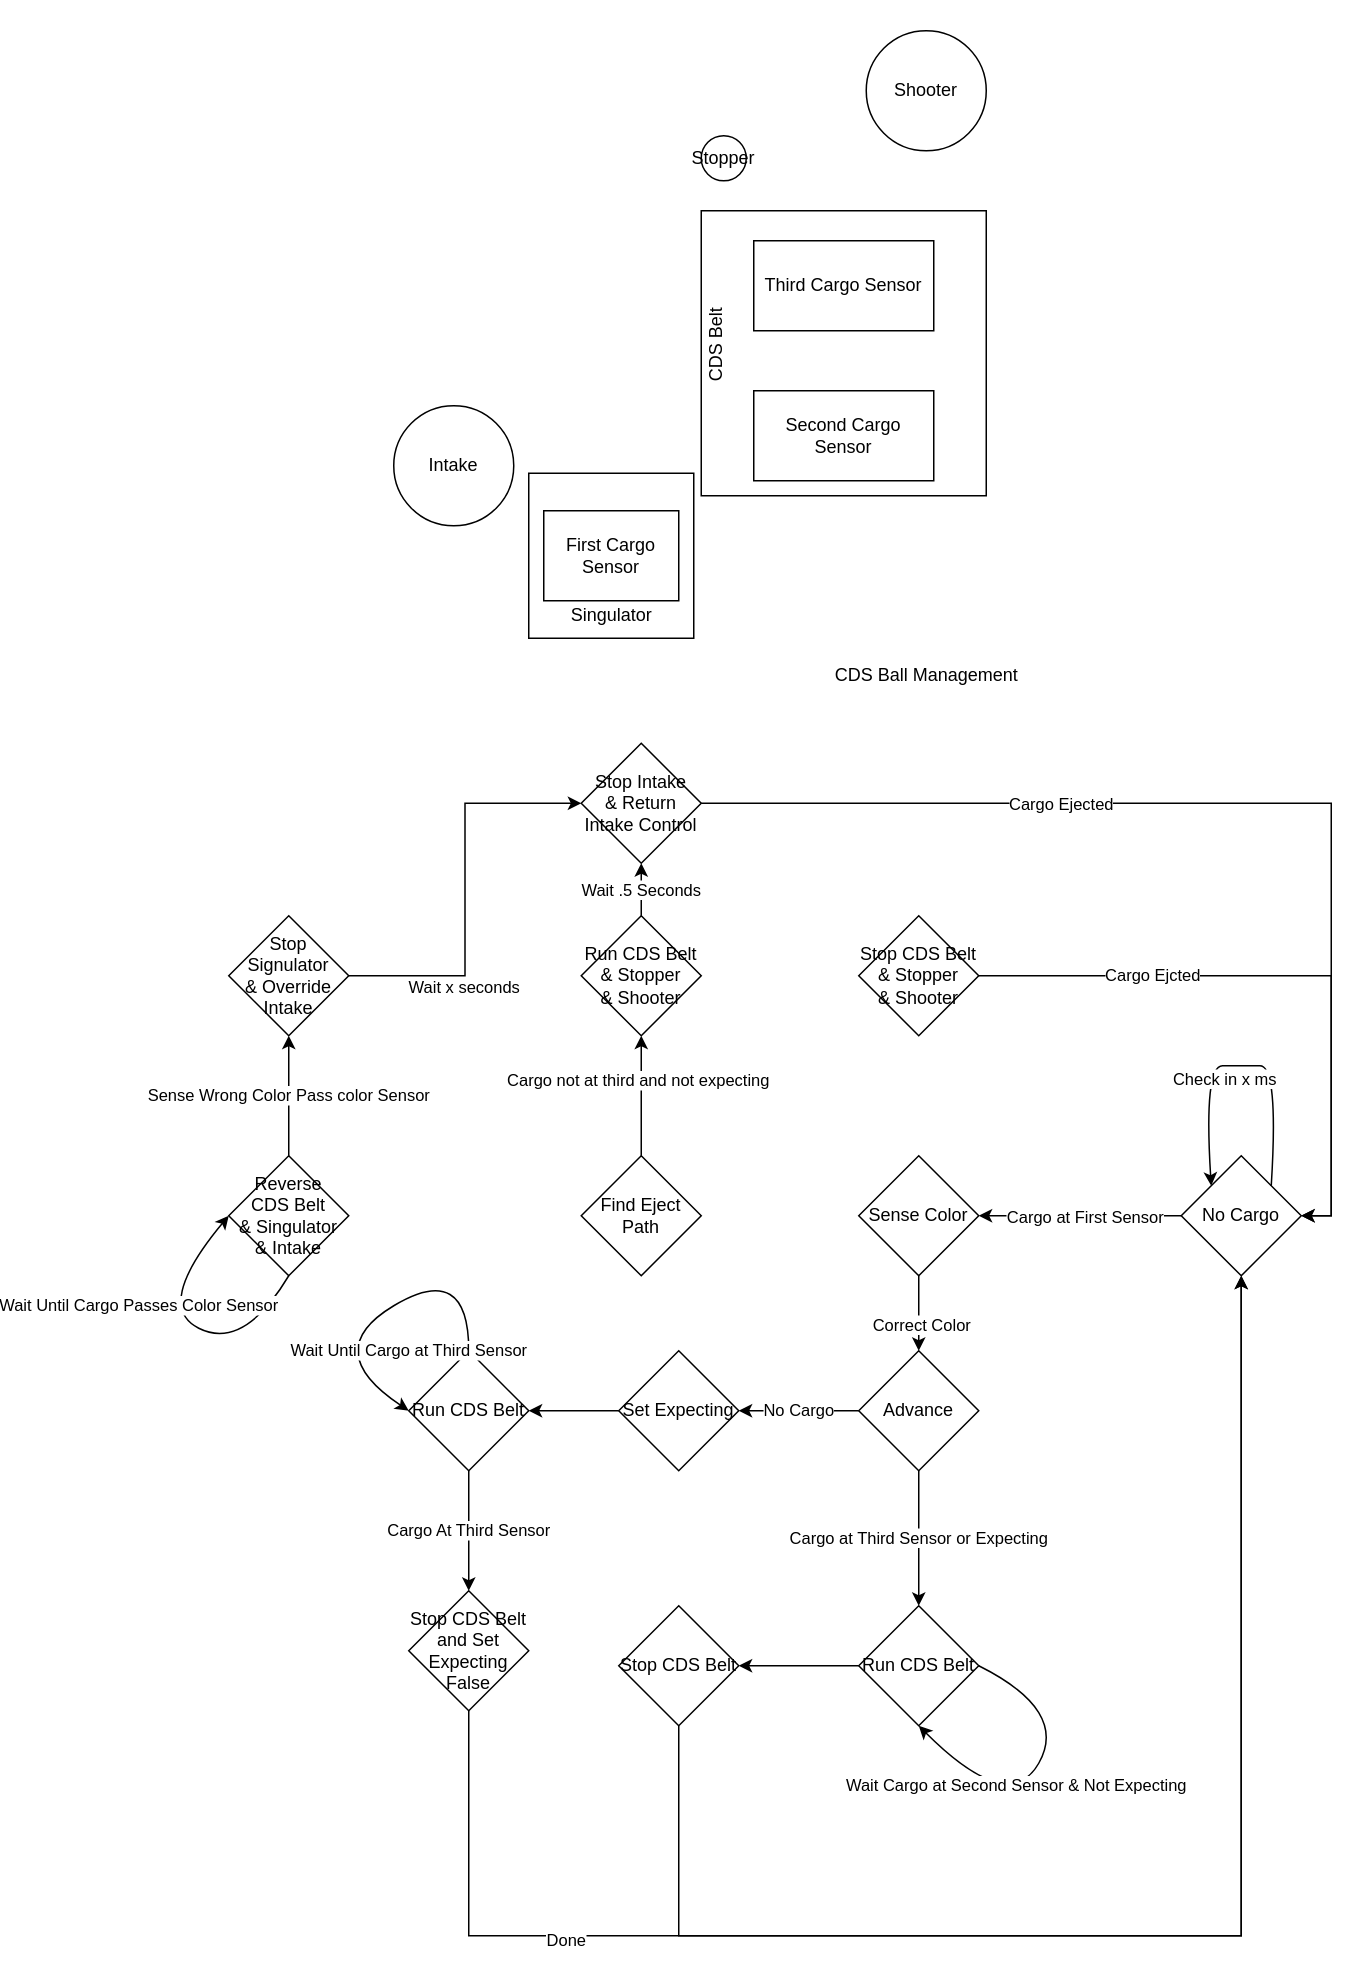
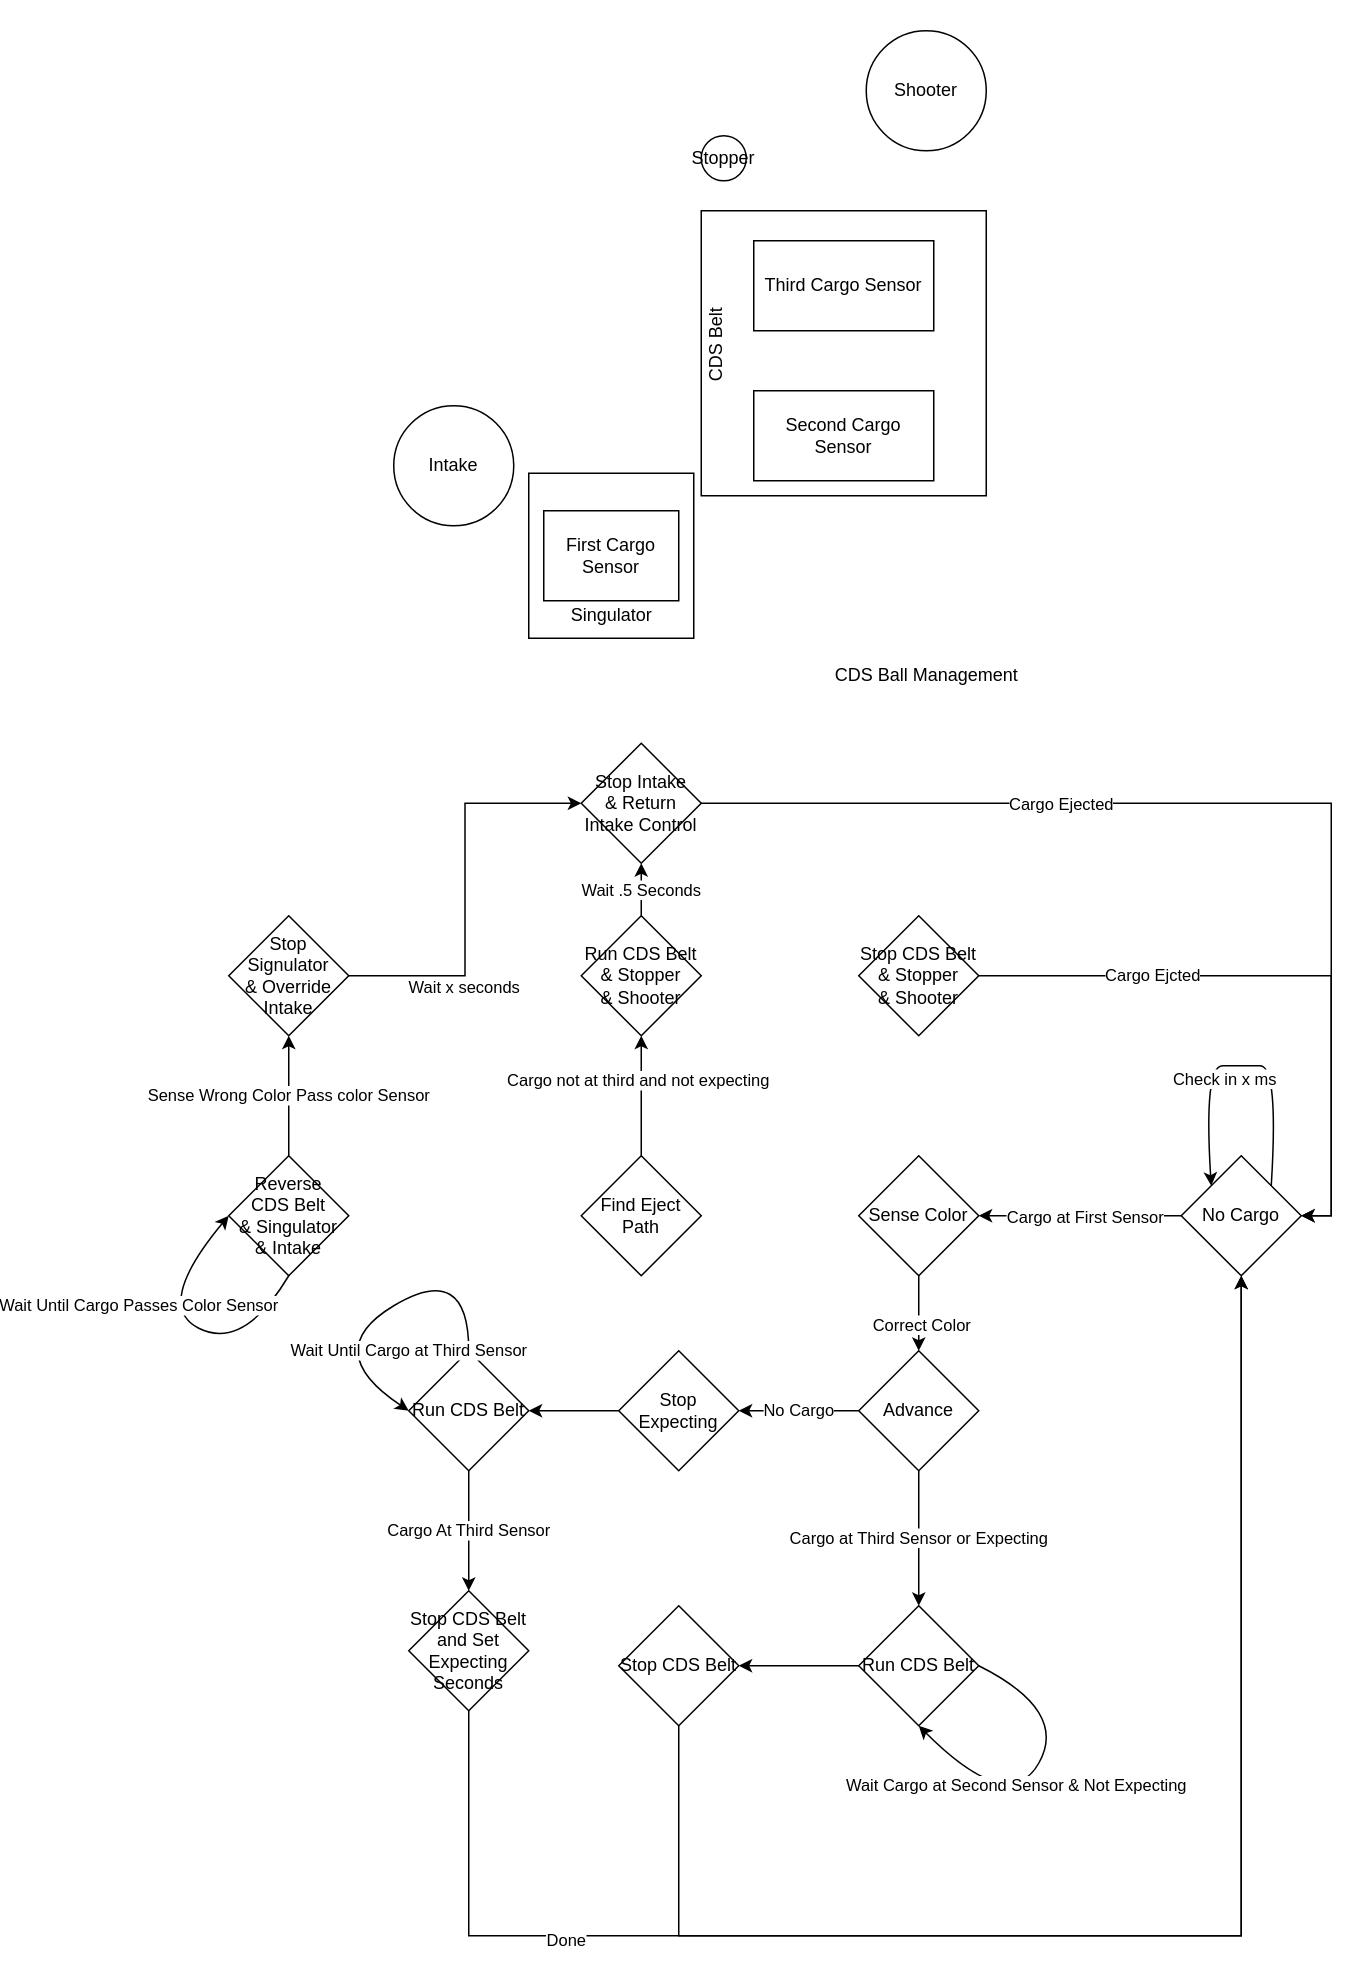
node "Set Expecting": label "Set Expecting" -> "Stop Expecting"
node "Stop CDS Belt and Set Expecting False": label "Stop CDS Belt and Set Expecting False" -> "Stop CDS Belt and Set Expecting Seconds"
